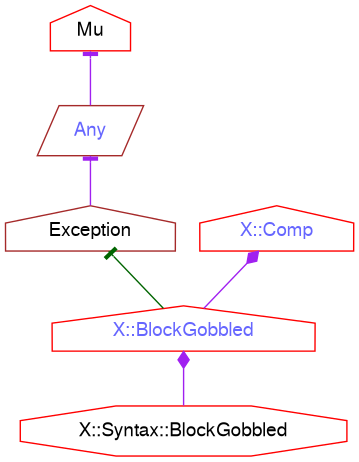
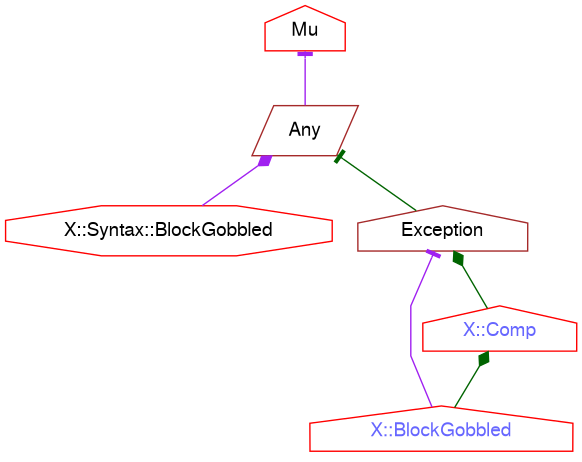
node "Any": fontcolor #6666ff -> #000000
edge "Exception" -> "Any": color purple -> darkgreen
edge "X::BlockGobbled" -> "Exception": color darkgreen -> purple
edge "X::BlockGobbled" -> "X::Comp": color purple -> darkgreen
edge "X::Comp" -> "Exception": added
edge "X::Syntax::BlockGobbled" -> "X::BlockGobbled": now "X::Syntax::BlockGobbled" -> "Any"
